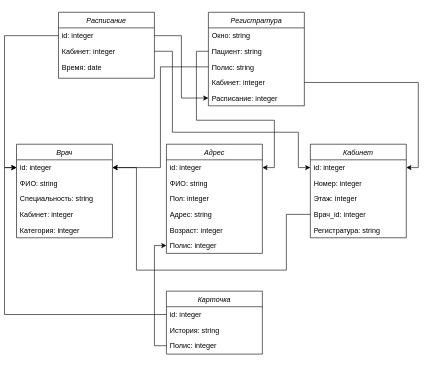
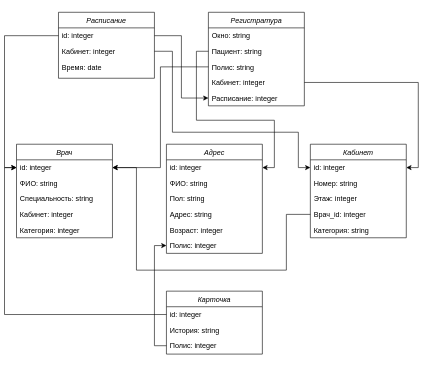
node "Номер: integer": label "Номер: integer" -> "Номер: string"
node "Пол: integer": label "Пол: integer" -> "Пол: string"
node "Регистратура: string": label "Регистратура: string" -> "Категория: string"
